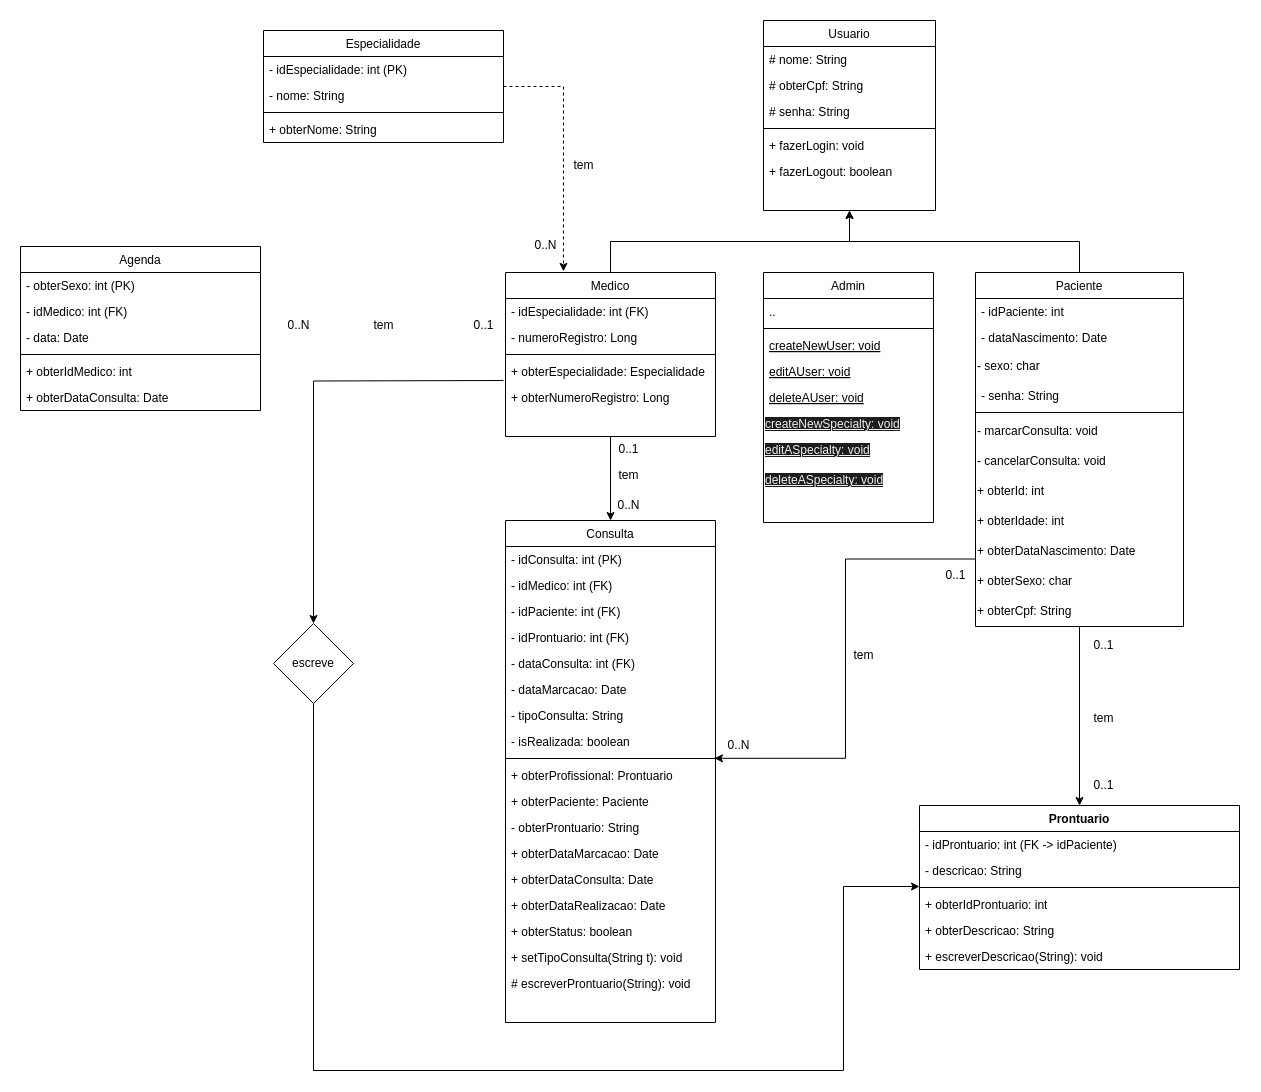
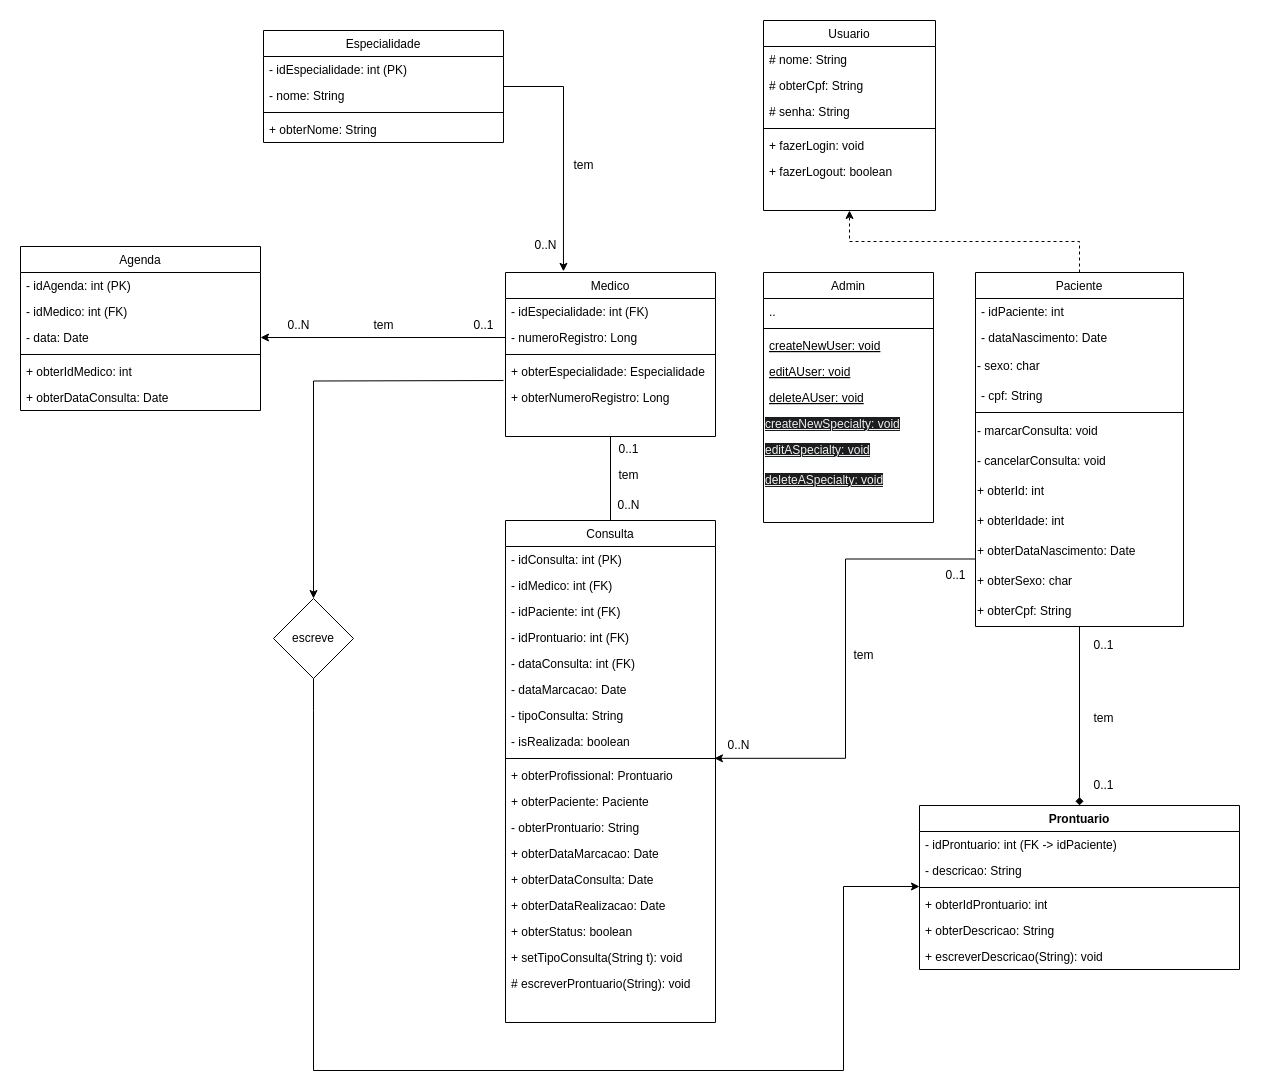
edge "Especialidade" -> "Medico": style dashed -> solid
edge "Medico" -> "Usuario": removed
edge "Paciente" -> "Usuario": style solid -> dashed
node "- obterSexo: int (PK)": label "- obterSexo: int (PK)" -> "- idAgenda: int (PK)"
edge "- numeroRegistro: Long" -> "- data: Date": added
node "- senha: String": label "- senha: String" -> "- cpf: String"
edge "Medico" -> "Consulta": arrowhead classic -> none
node "escreve": moved (314, 664) -> (314, 639)
edge "+ obterCpf: String" -> "Prontuario": arrowhead classic -> diamond
